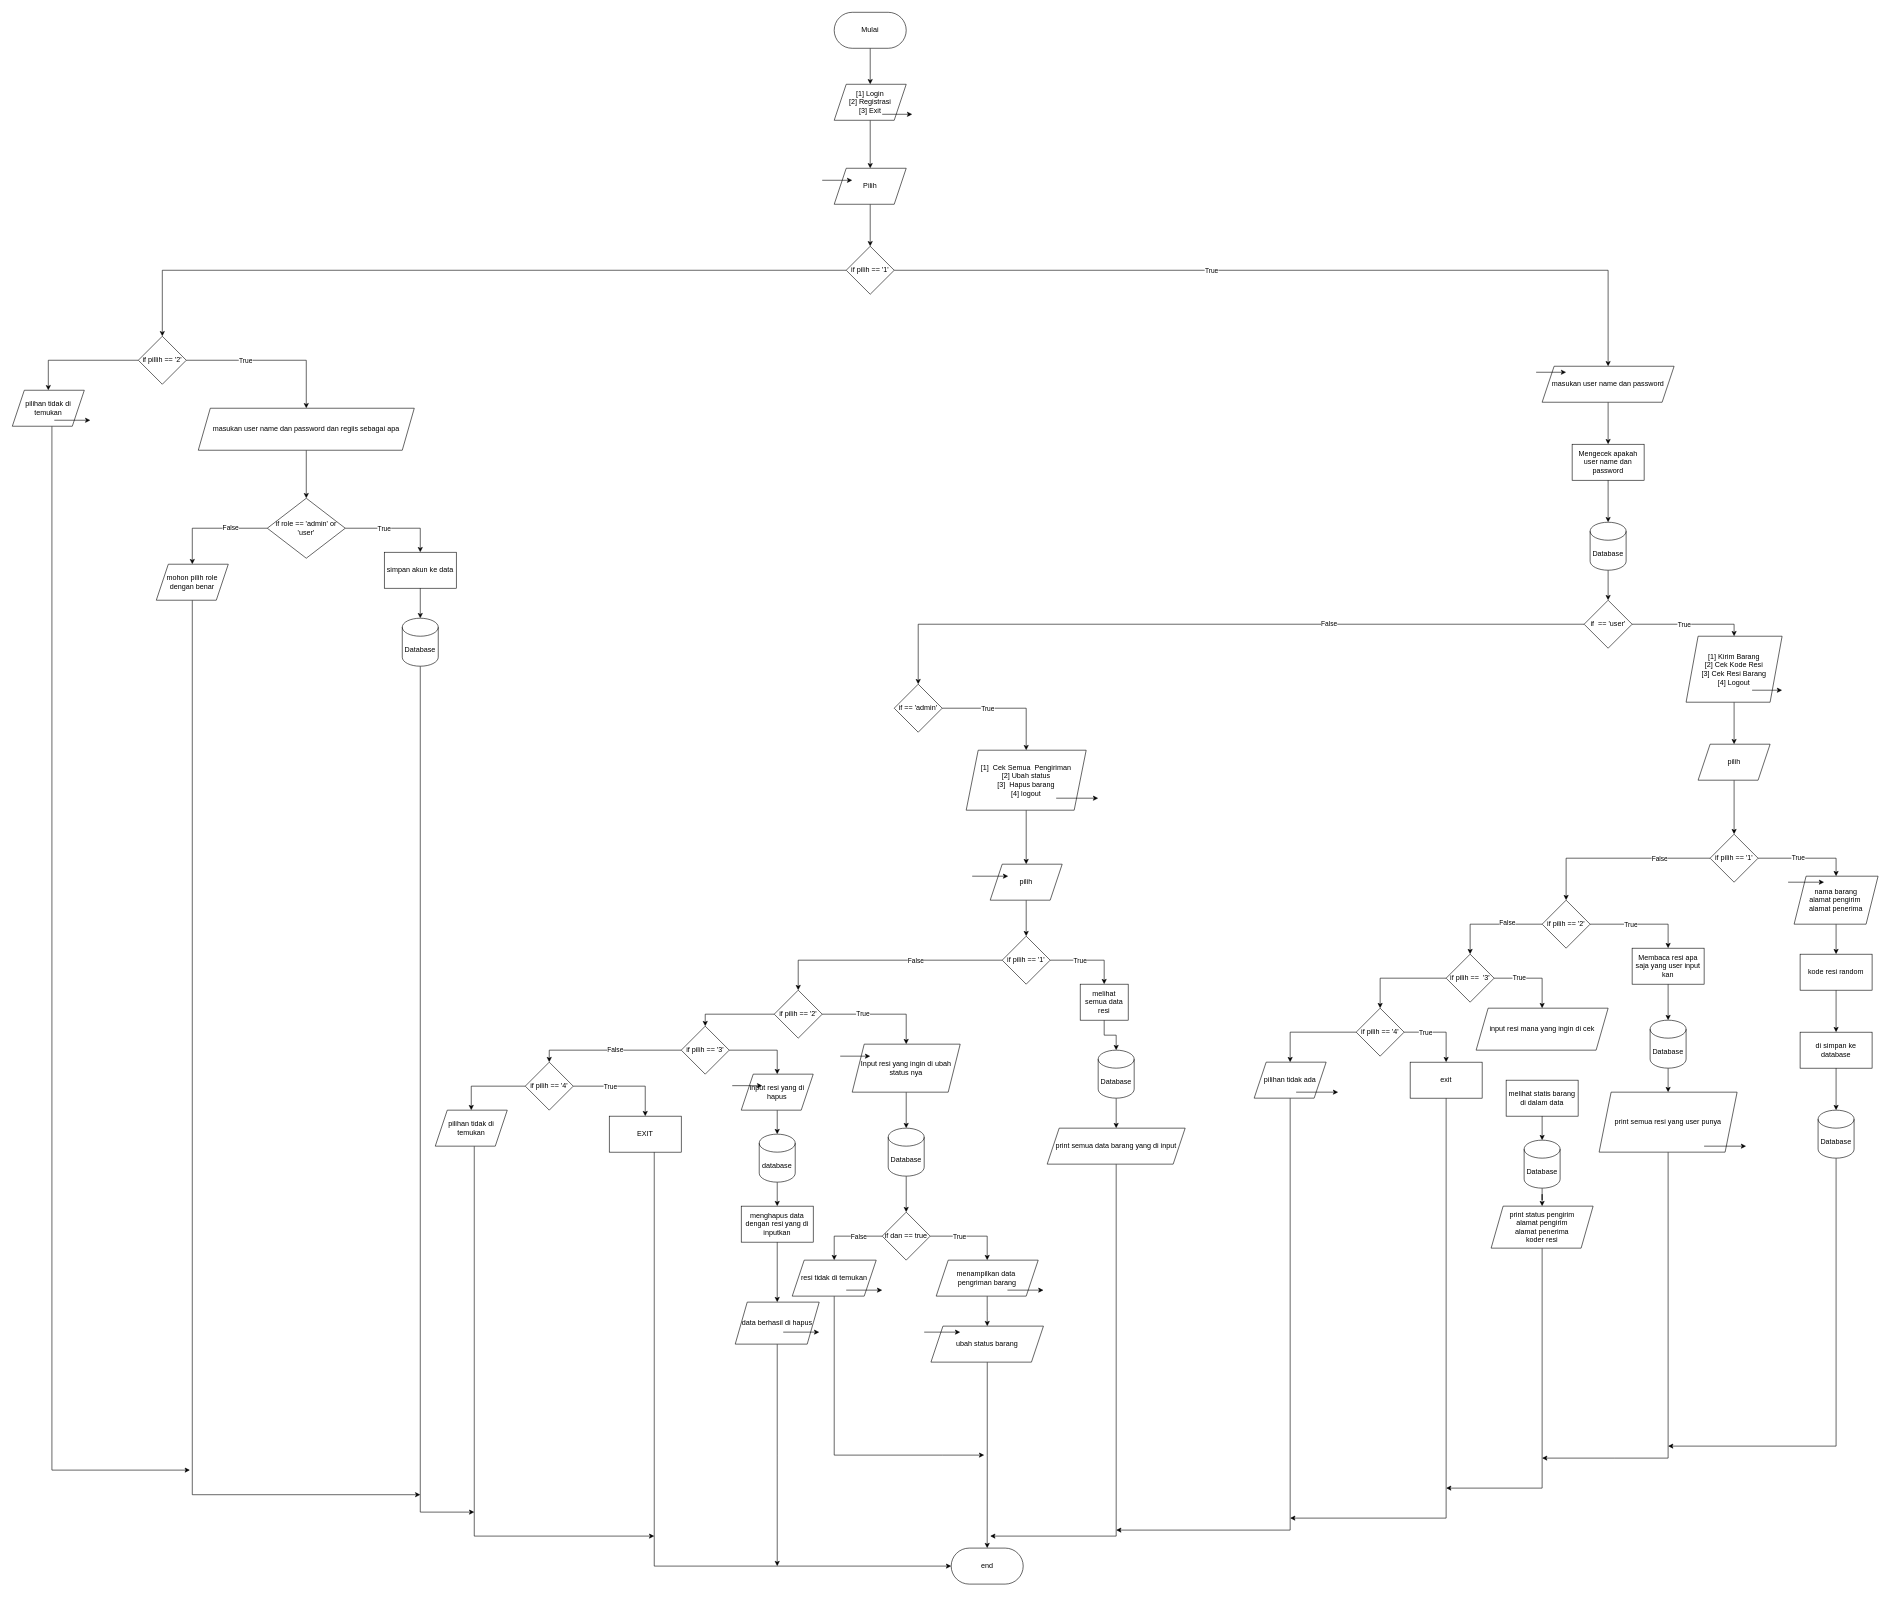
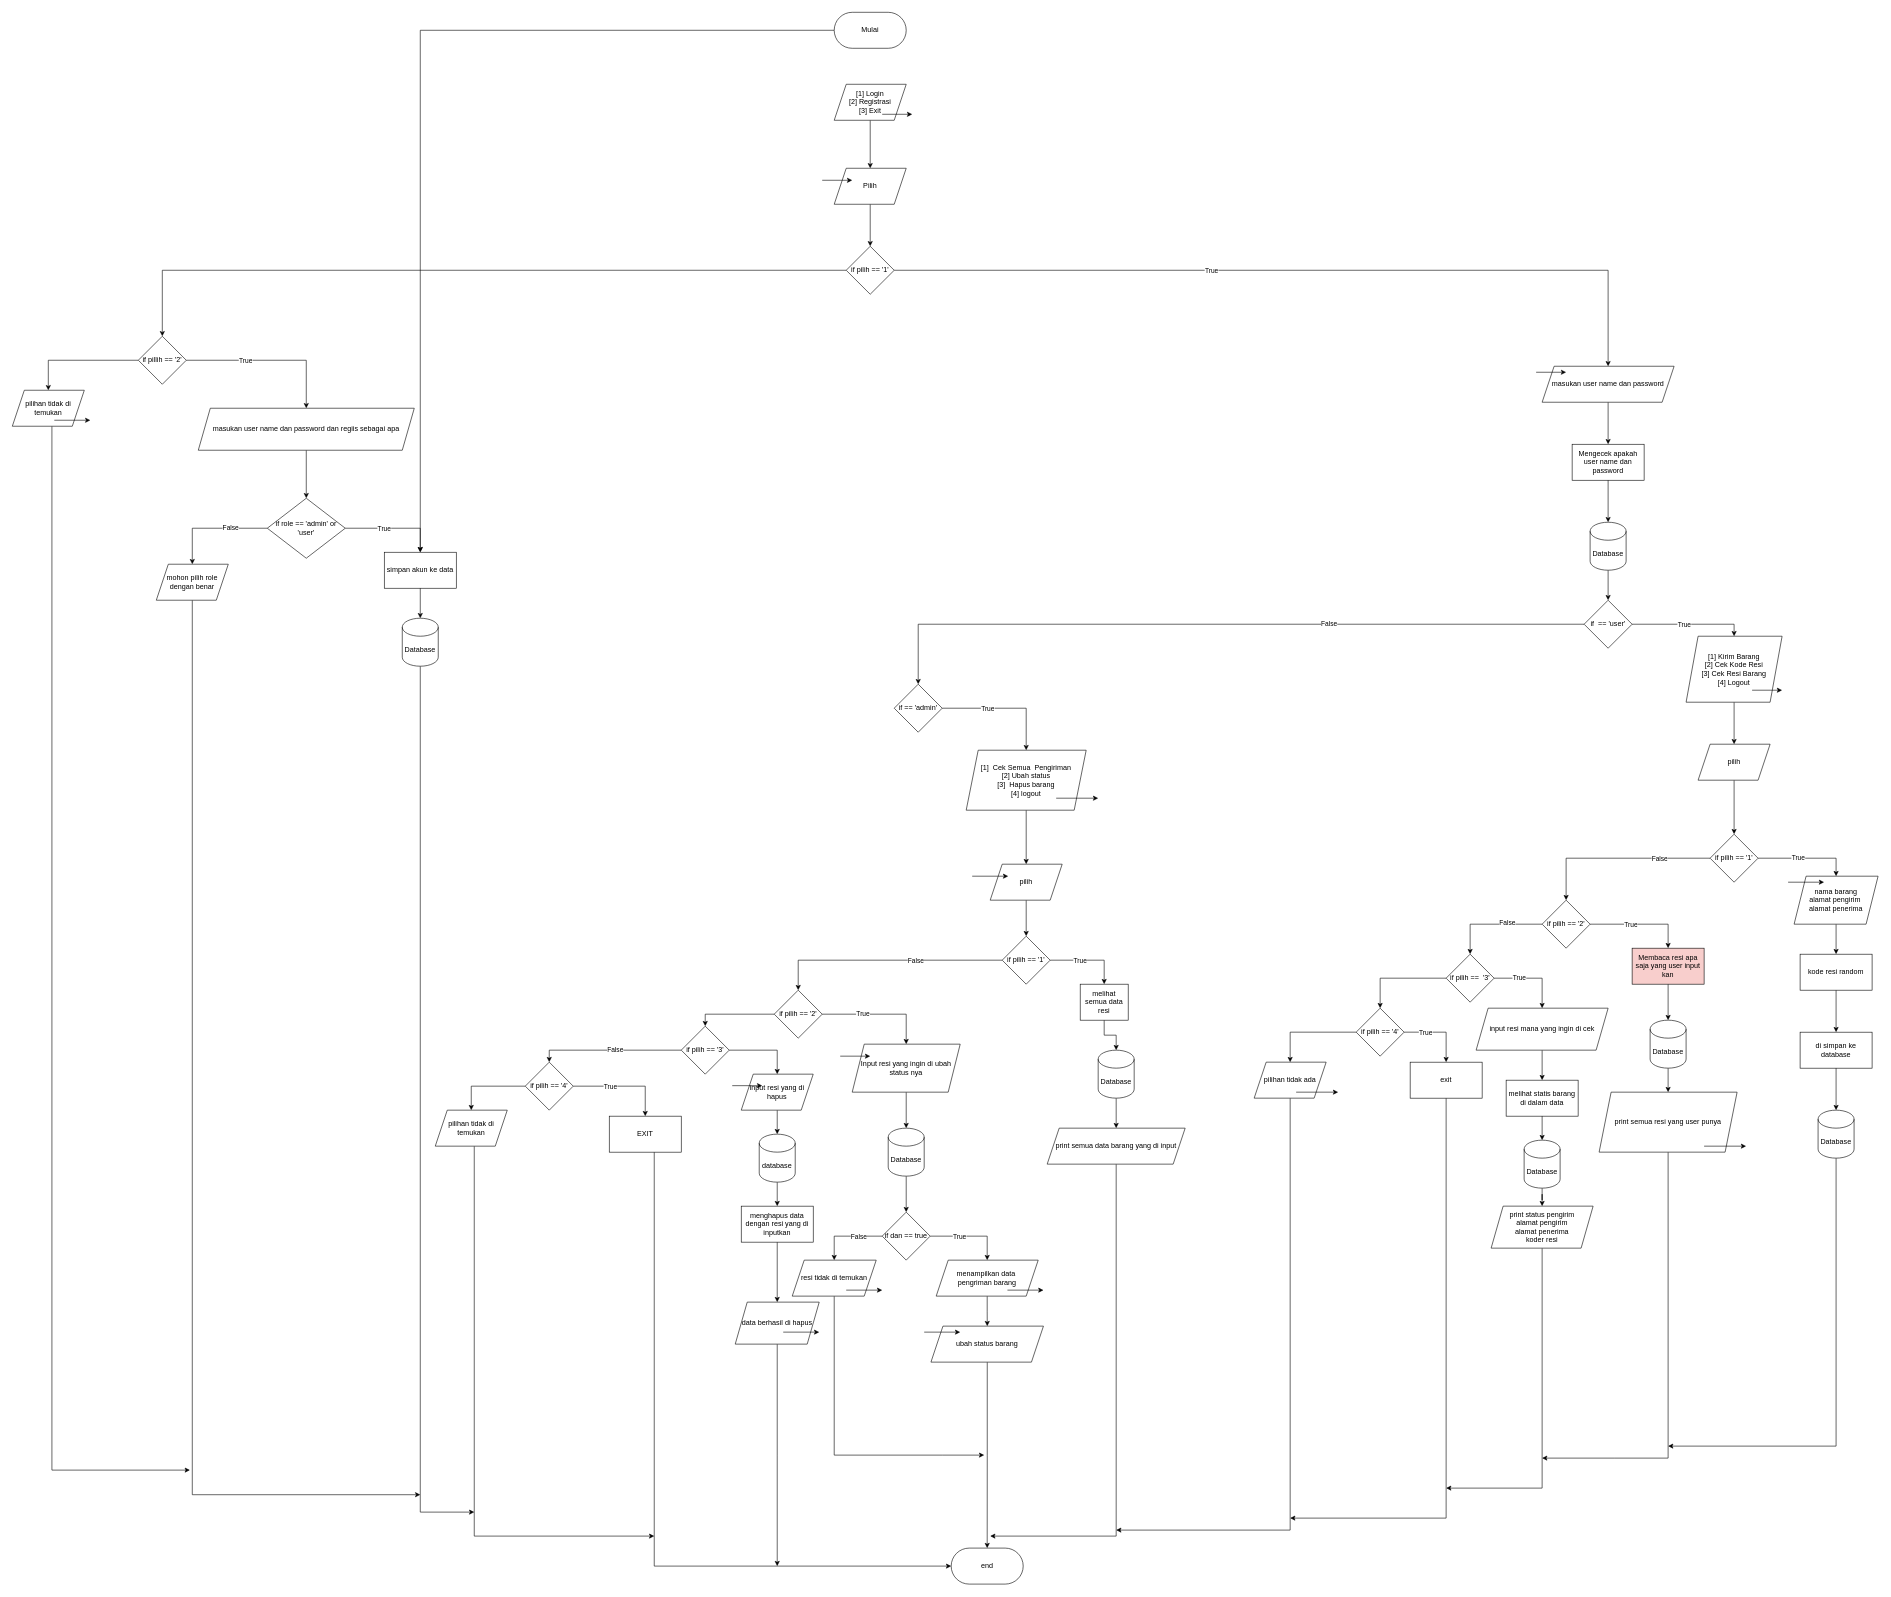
edge "Mulai" -> "[1] Login [2] Registrasi [3] Exit": now "Mulai" -> "simpan akun ke data"
node "Membaca resi apa saja yang user input kan": fillcolor #ffffff -> #f8cecc
edge "input resi mana yang ingin di cek" -> "melihat statis barang di dalam data": added
